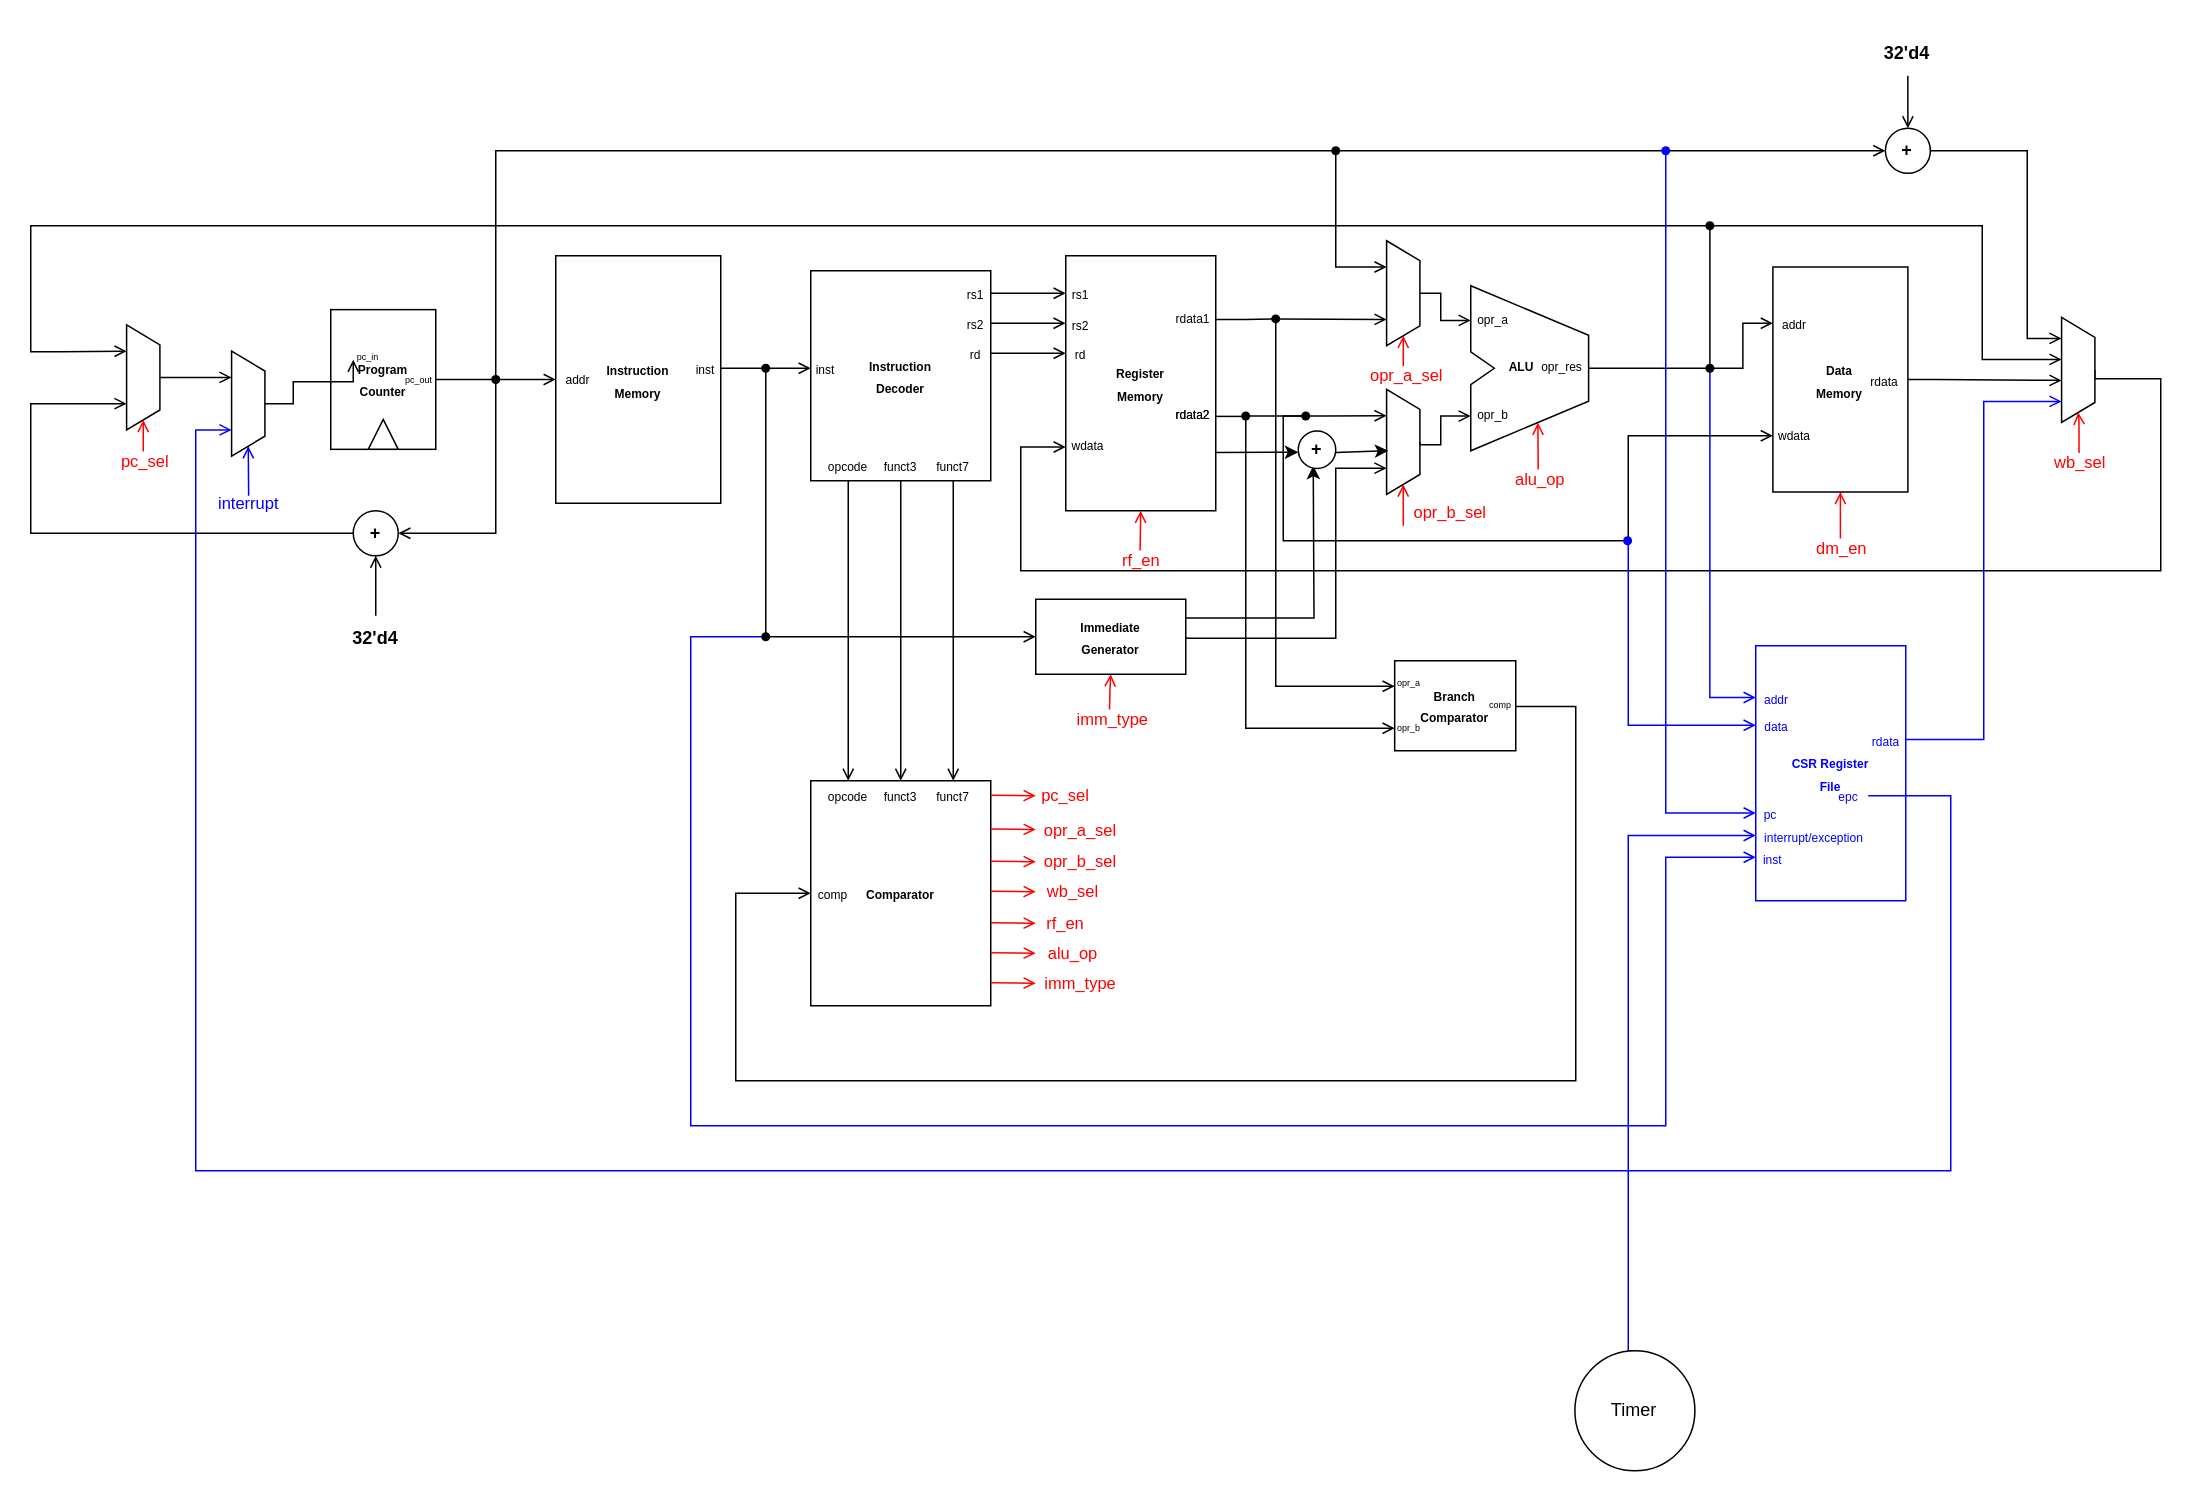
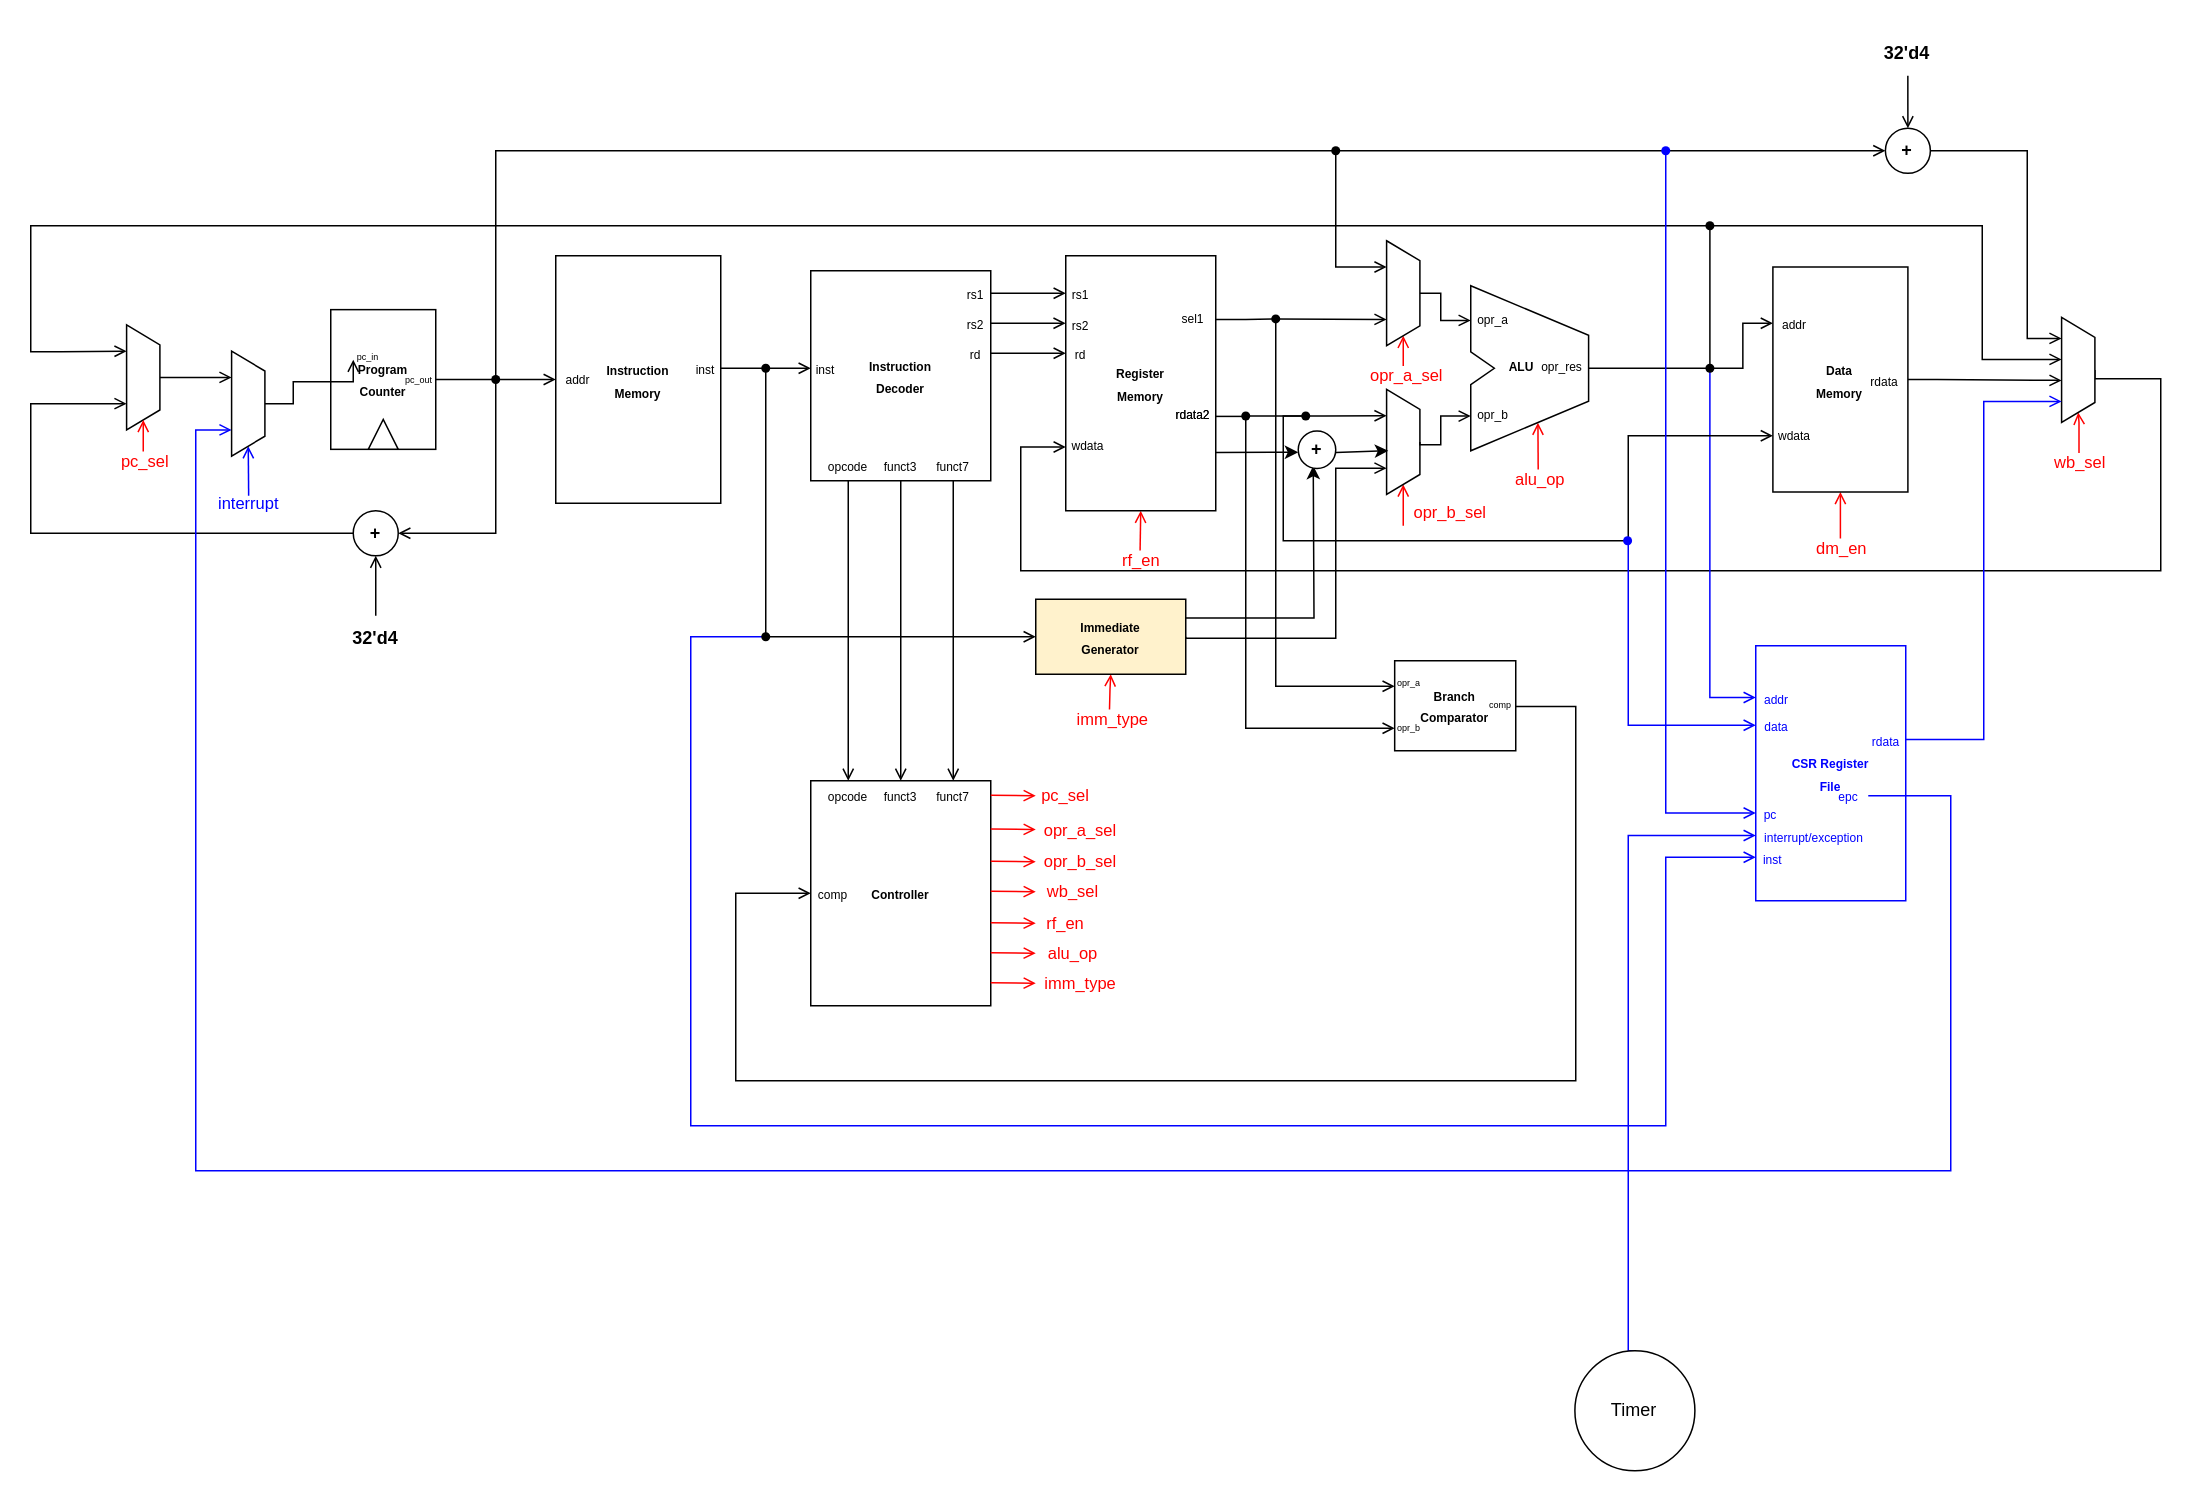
node "rdata1": label "rdata1" -> "sel1"
node "Immediate Generator": fillcolor #ffffff -> #fff2cc
node "Comparator": label "Comparator" -> "Controller"
